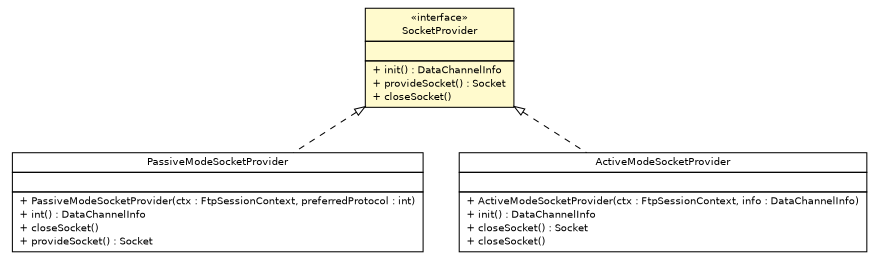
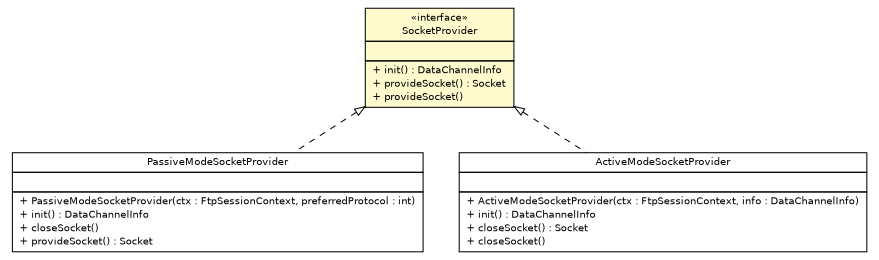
node "SocketProvider": text "+ closeSocket()" -> "+ provideSocket()"
node "PassiveModeSocketProvider": text "+ int() : DataChannelInfo" -> "+ init() : DataChannelInfo"
